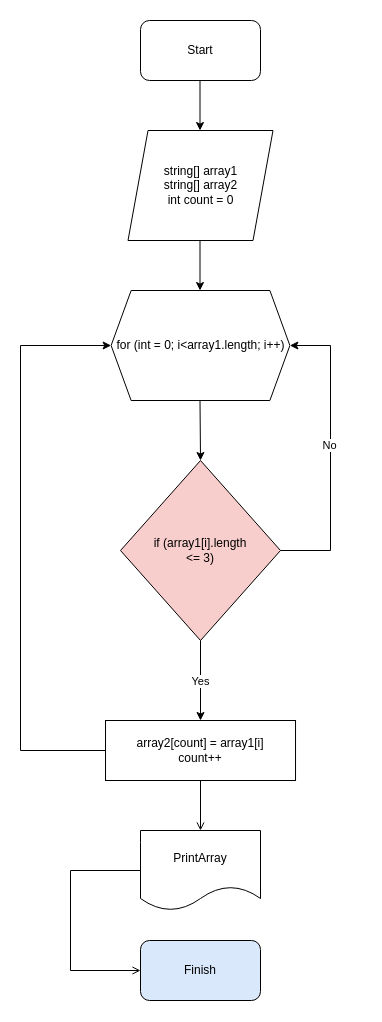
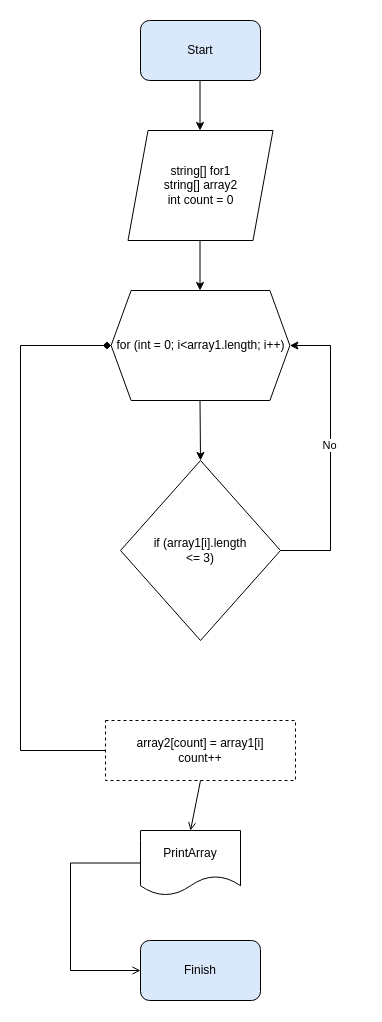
node "Start": fillcolor #ffffff -> #dae8fc
node "string[] array1 string[] array2 int count = 0": label "string[] array1 string[] array2 int count = 0" -> "string[] for1 string[] array2 int count = 0"
edge "array2[count] = array1[i] count++" -> "for (int = 0; i<array1.length; i++)": arrowhead classic -> diamond
node "if (array1[i].length <= 3)": fillcolor #f8cecc -> #ffffff
edge "if (array1[i].length <= 3)" -> "array2[count] = array1[i] count++": removed, label "Yes"
node "array2[count] = array1[i] count++": style solid -> dashed
node "PrintArray": size 120x80 -> 100x65
